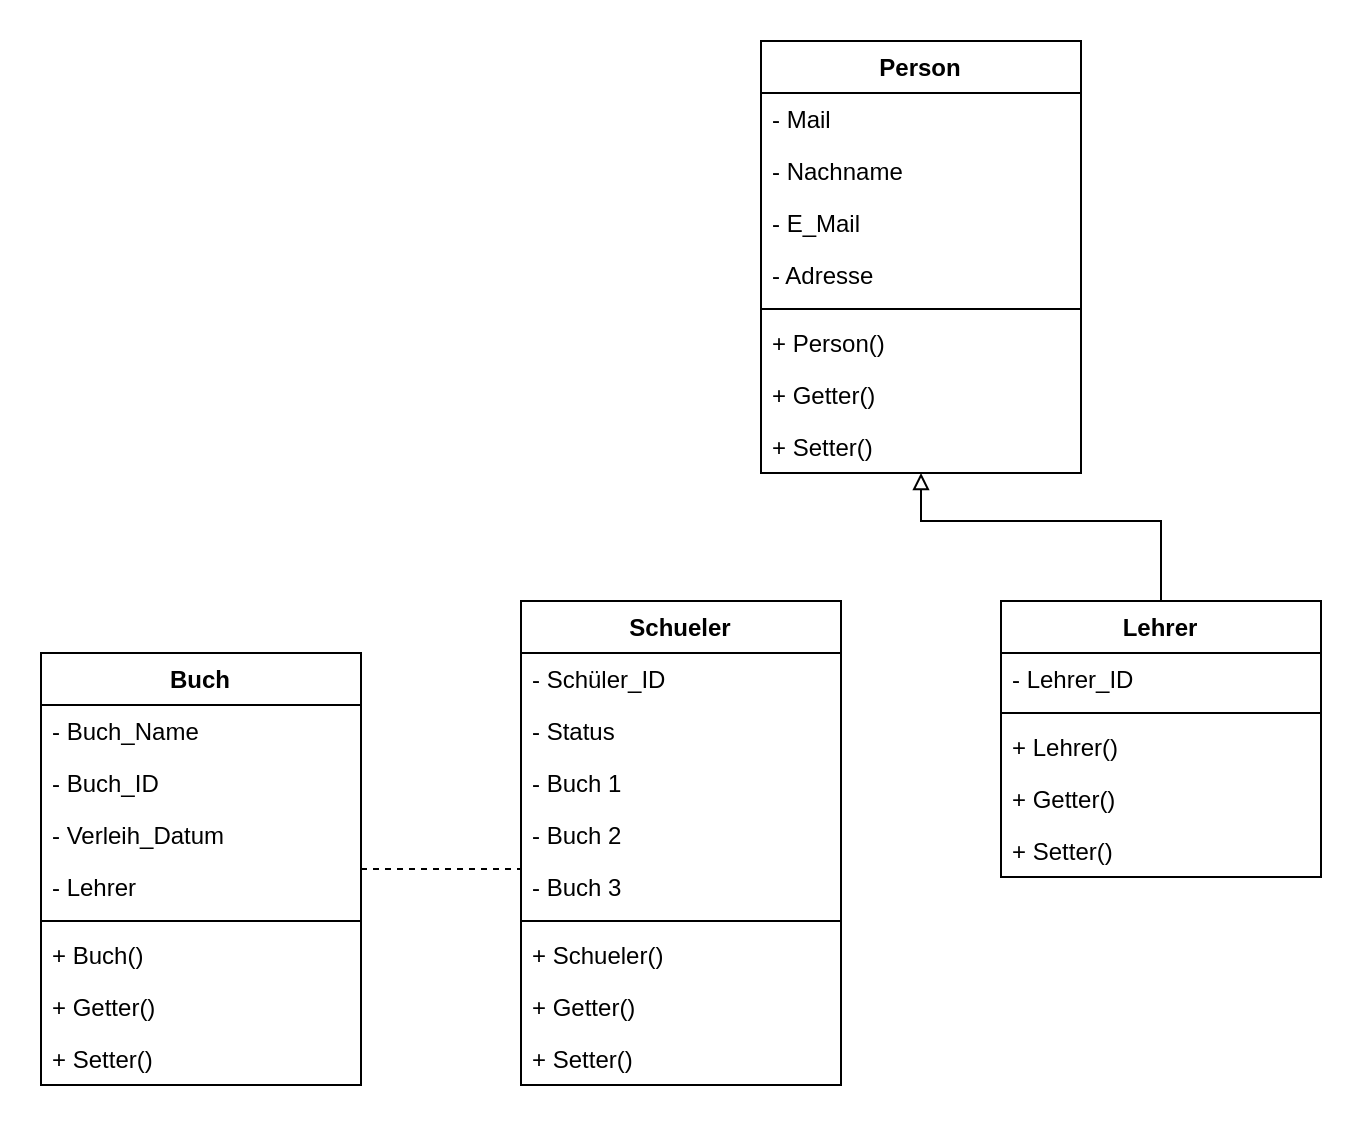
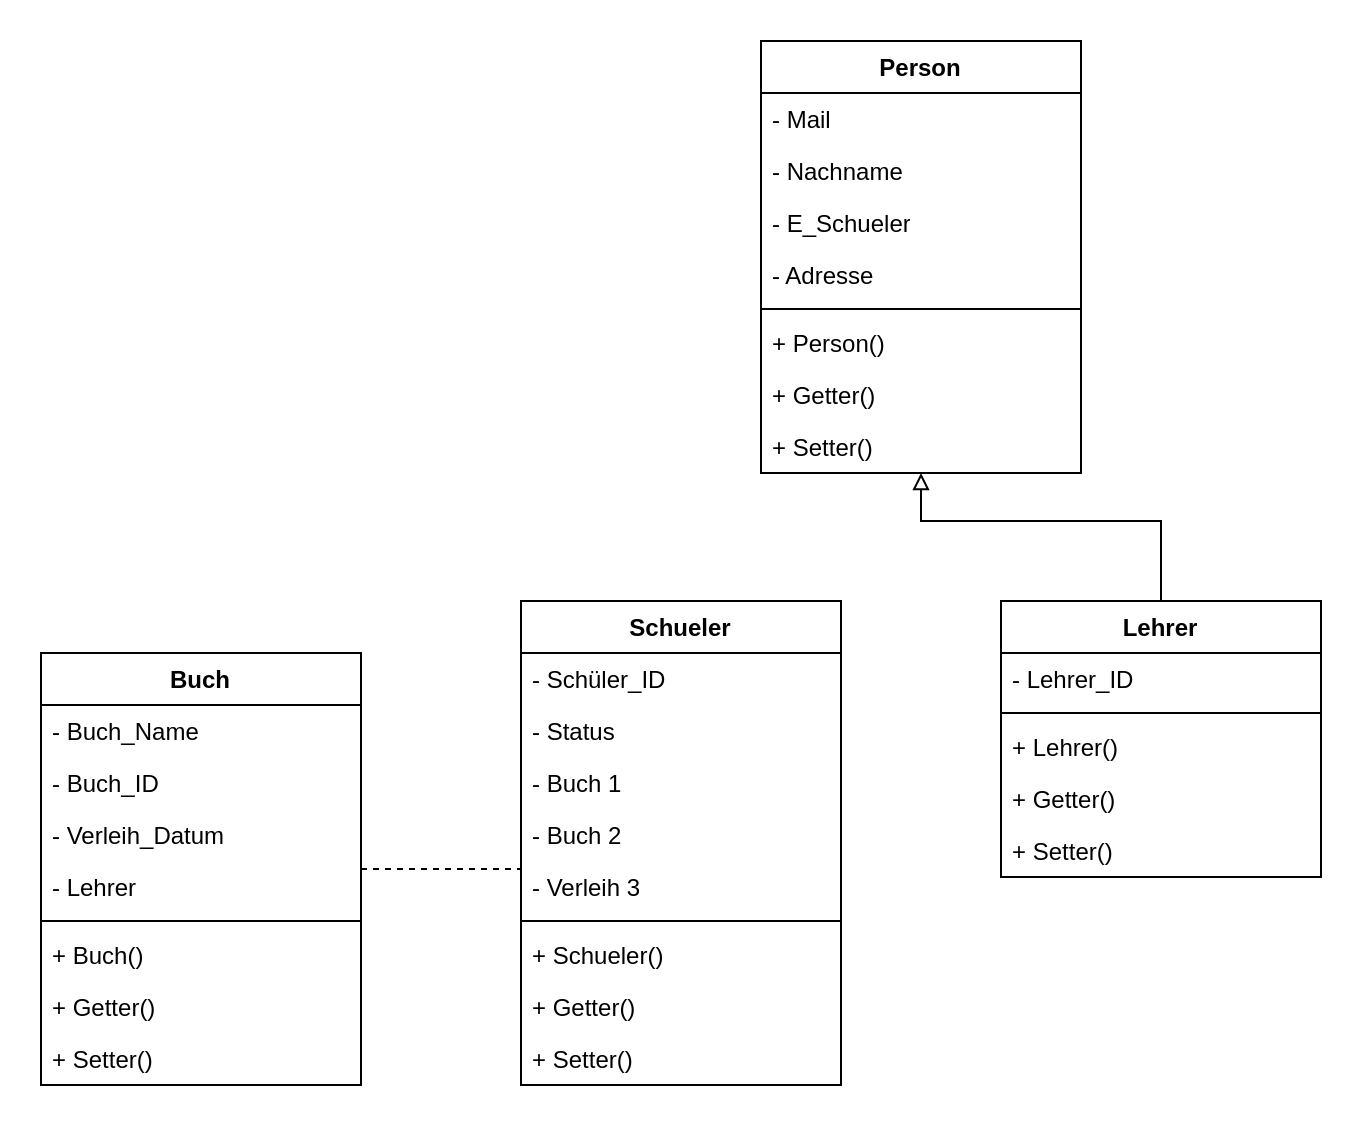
node "- E_Mail": label "- E_Mail" -> "- E_Schueler"
node "- Buch 3": label "- Buch 3" -> "- Verleih 3"
